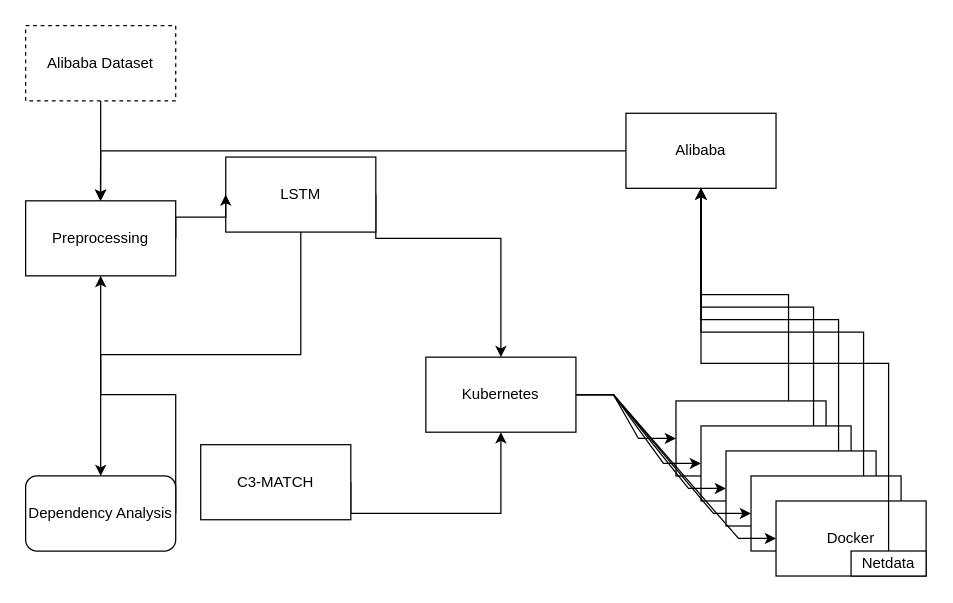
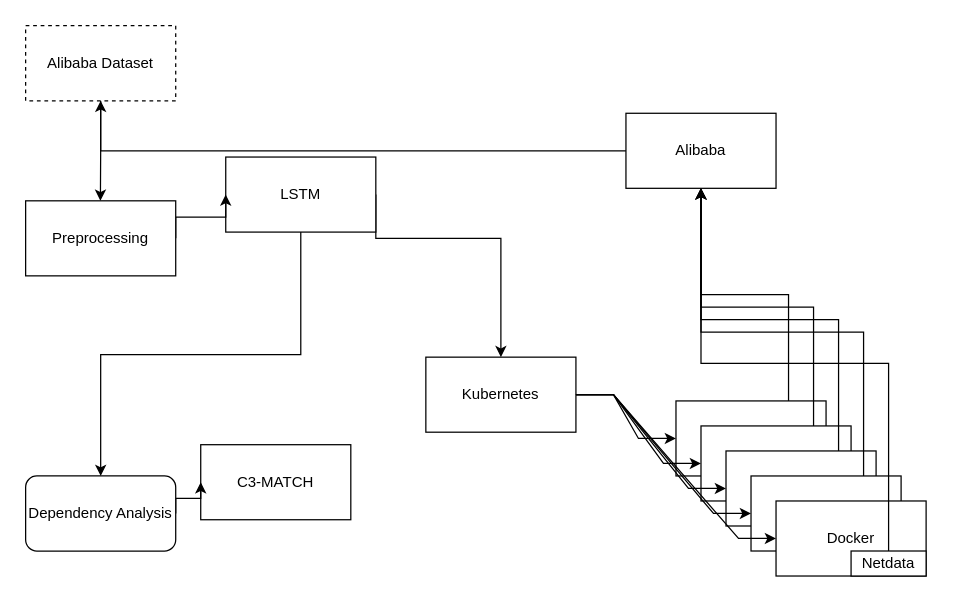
edge "Alibaba" -> "Preprocessing": now "Alibaba" -> "Alibaba Dataset"
edge "Dependency Analysis" -> "Preprocessing": now "Dependency Analysis" -> "C3-MATCH"
edge "C3-MATCH" -> "Kubernetes": removed
